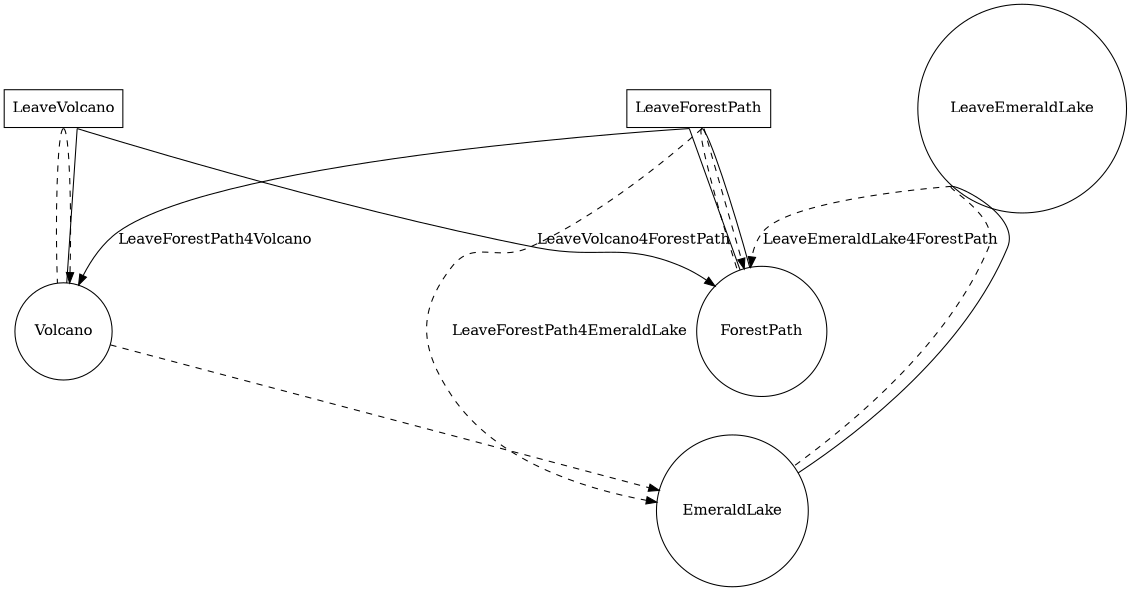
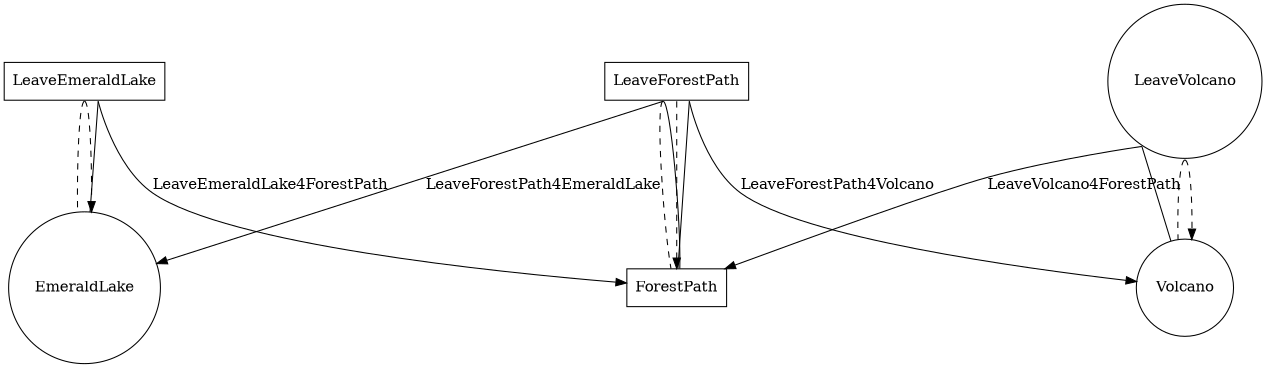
node "LeaveVolcano": shape box -> circle
node "LeaveEmeraldLake": shape circle -> box
edge "LeaveEmeraldLake" -> "ForestPath": style dashed -> solid
edge "LeaveForestPath" -> "EmeraldLake": style dashed -> solid
node "ForestPath": shape circle -> box
edge "Volcano" -> "EmeraldLake": now "LeaveEmeraldLake" -> "EmeraldLake"
